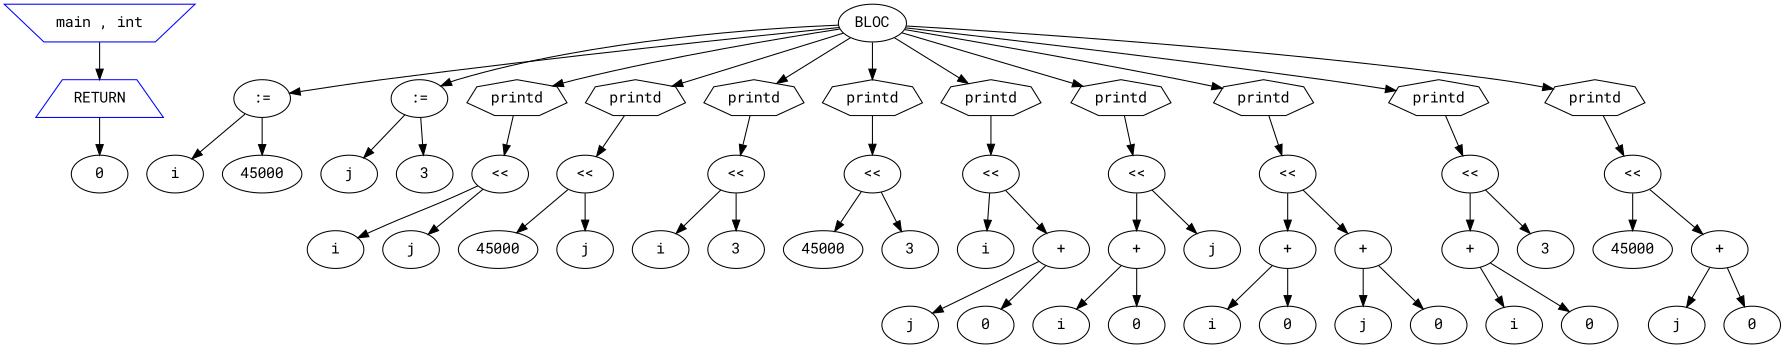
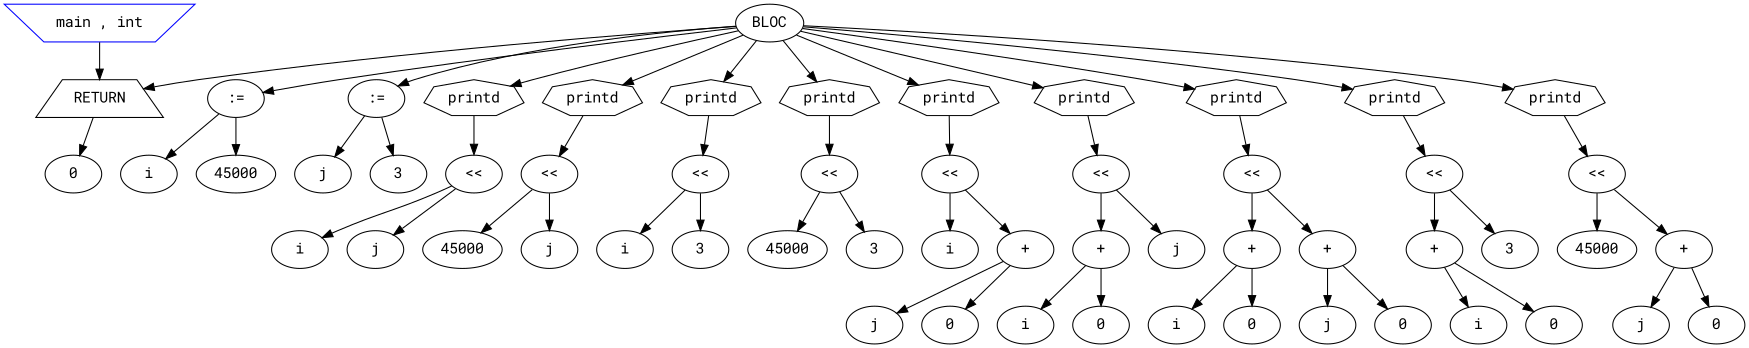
edge "BLOC" -> "RETURN": added
node "RETURN": color blue -> black
